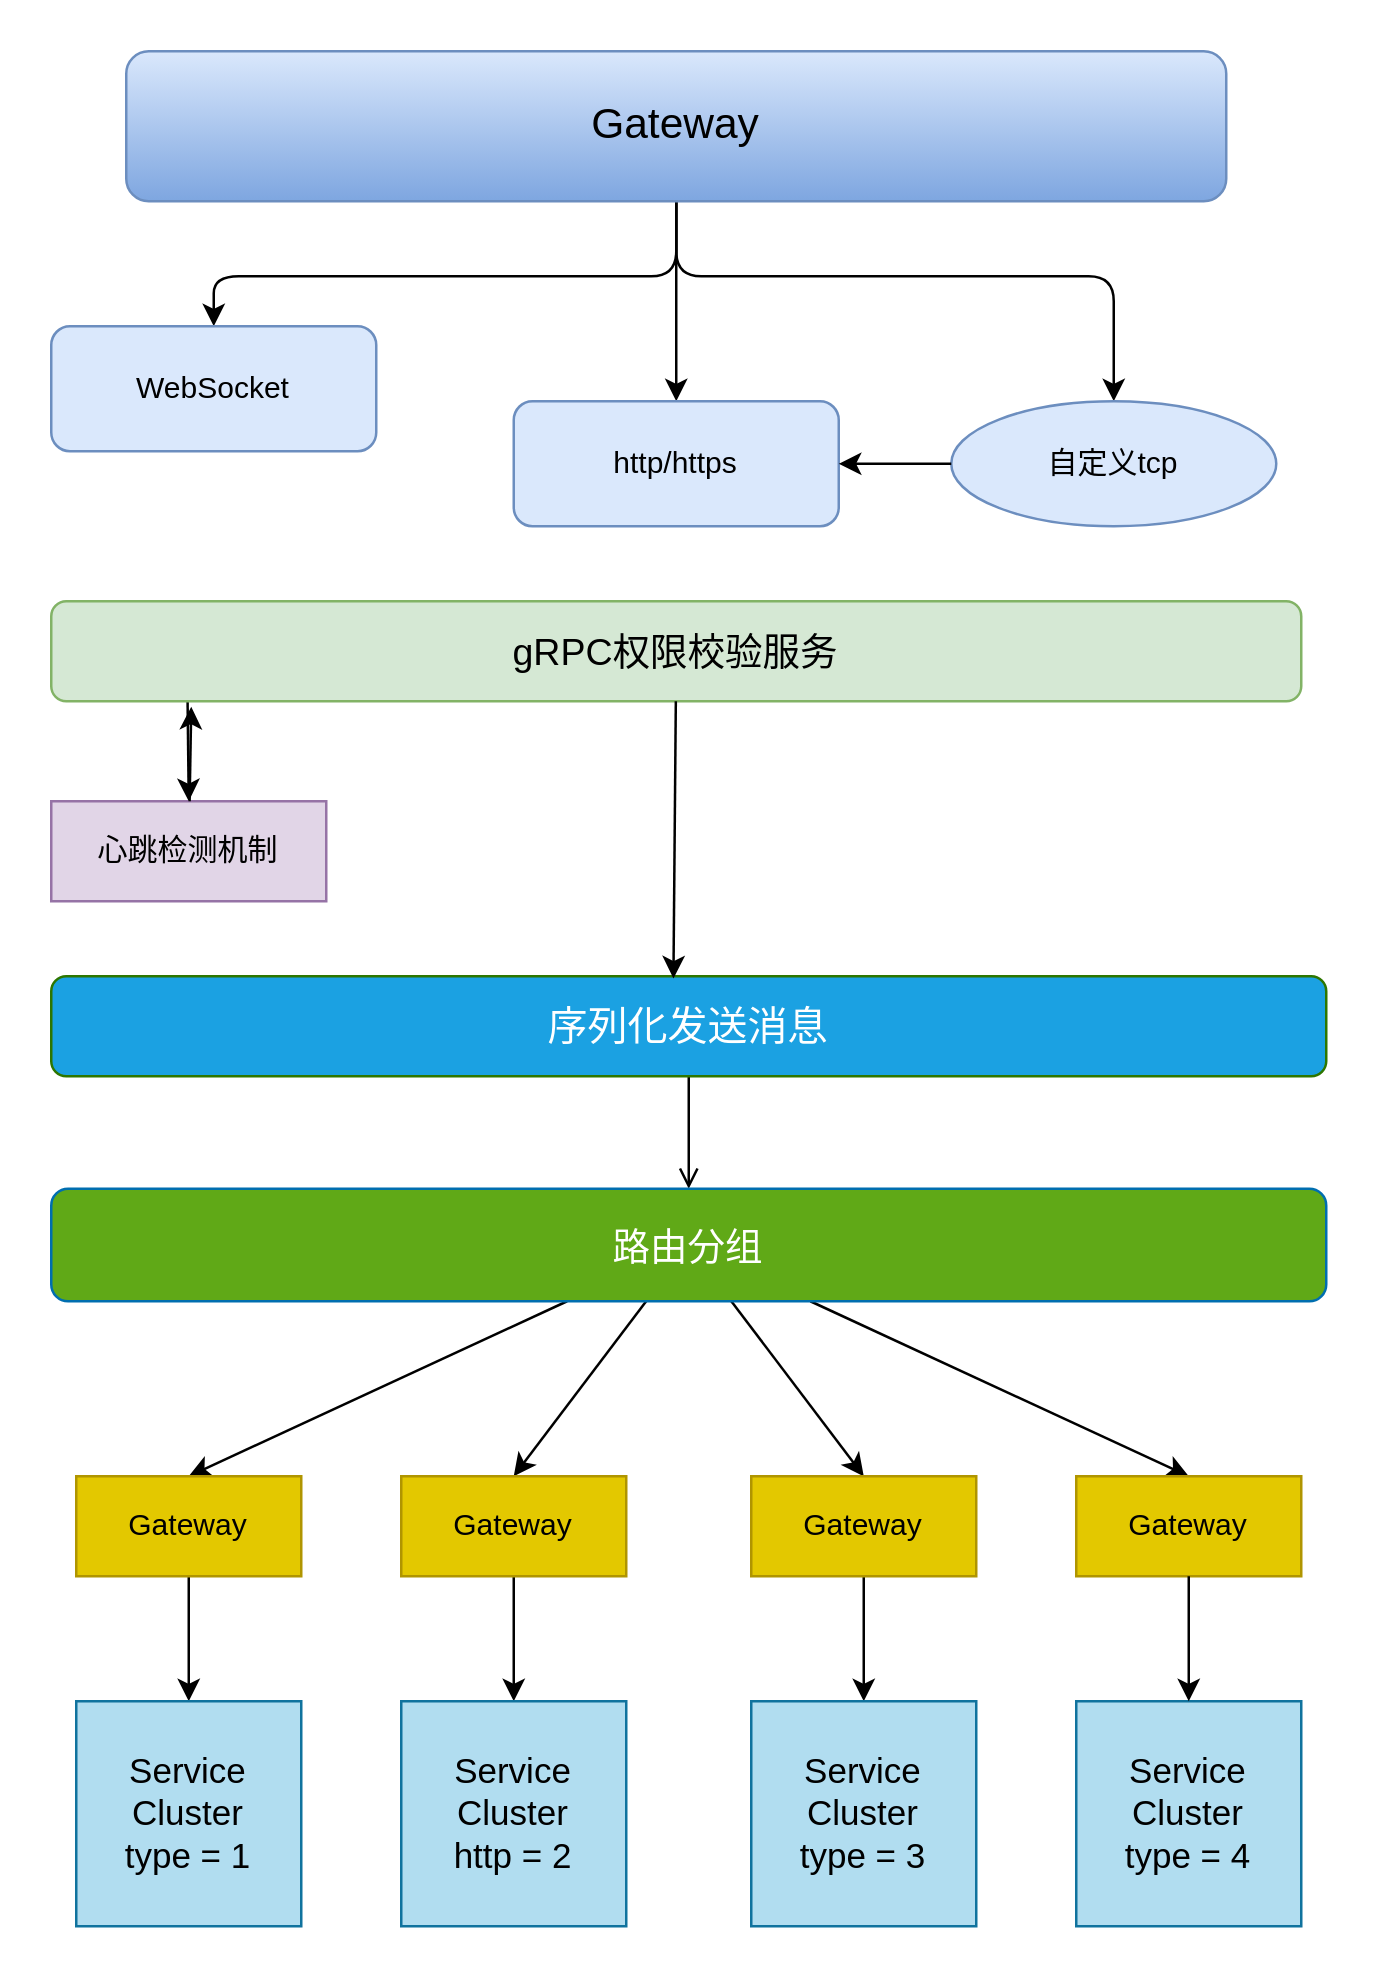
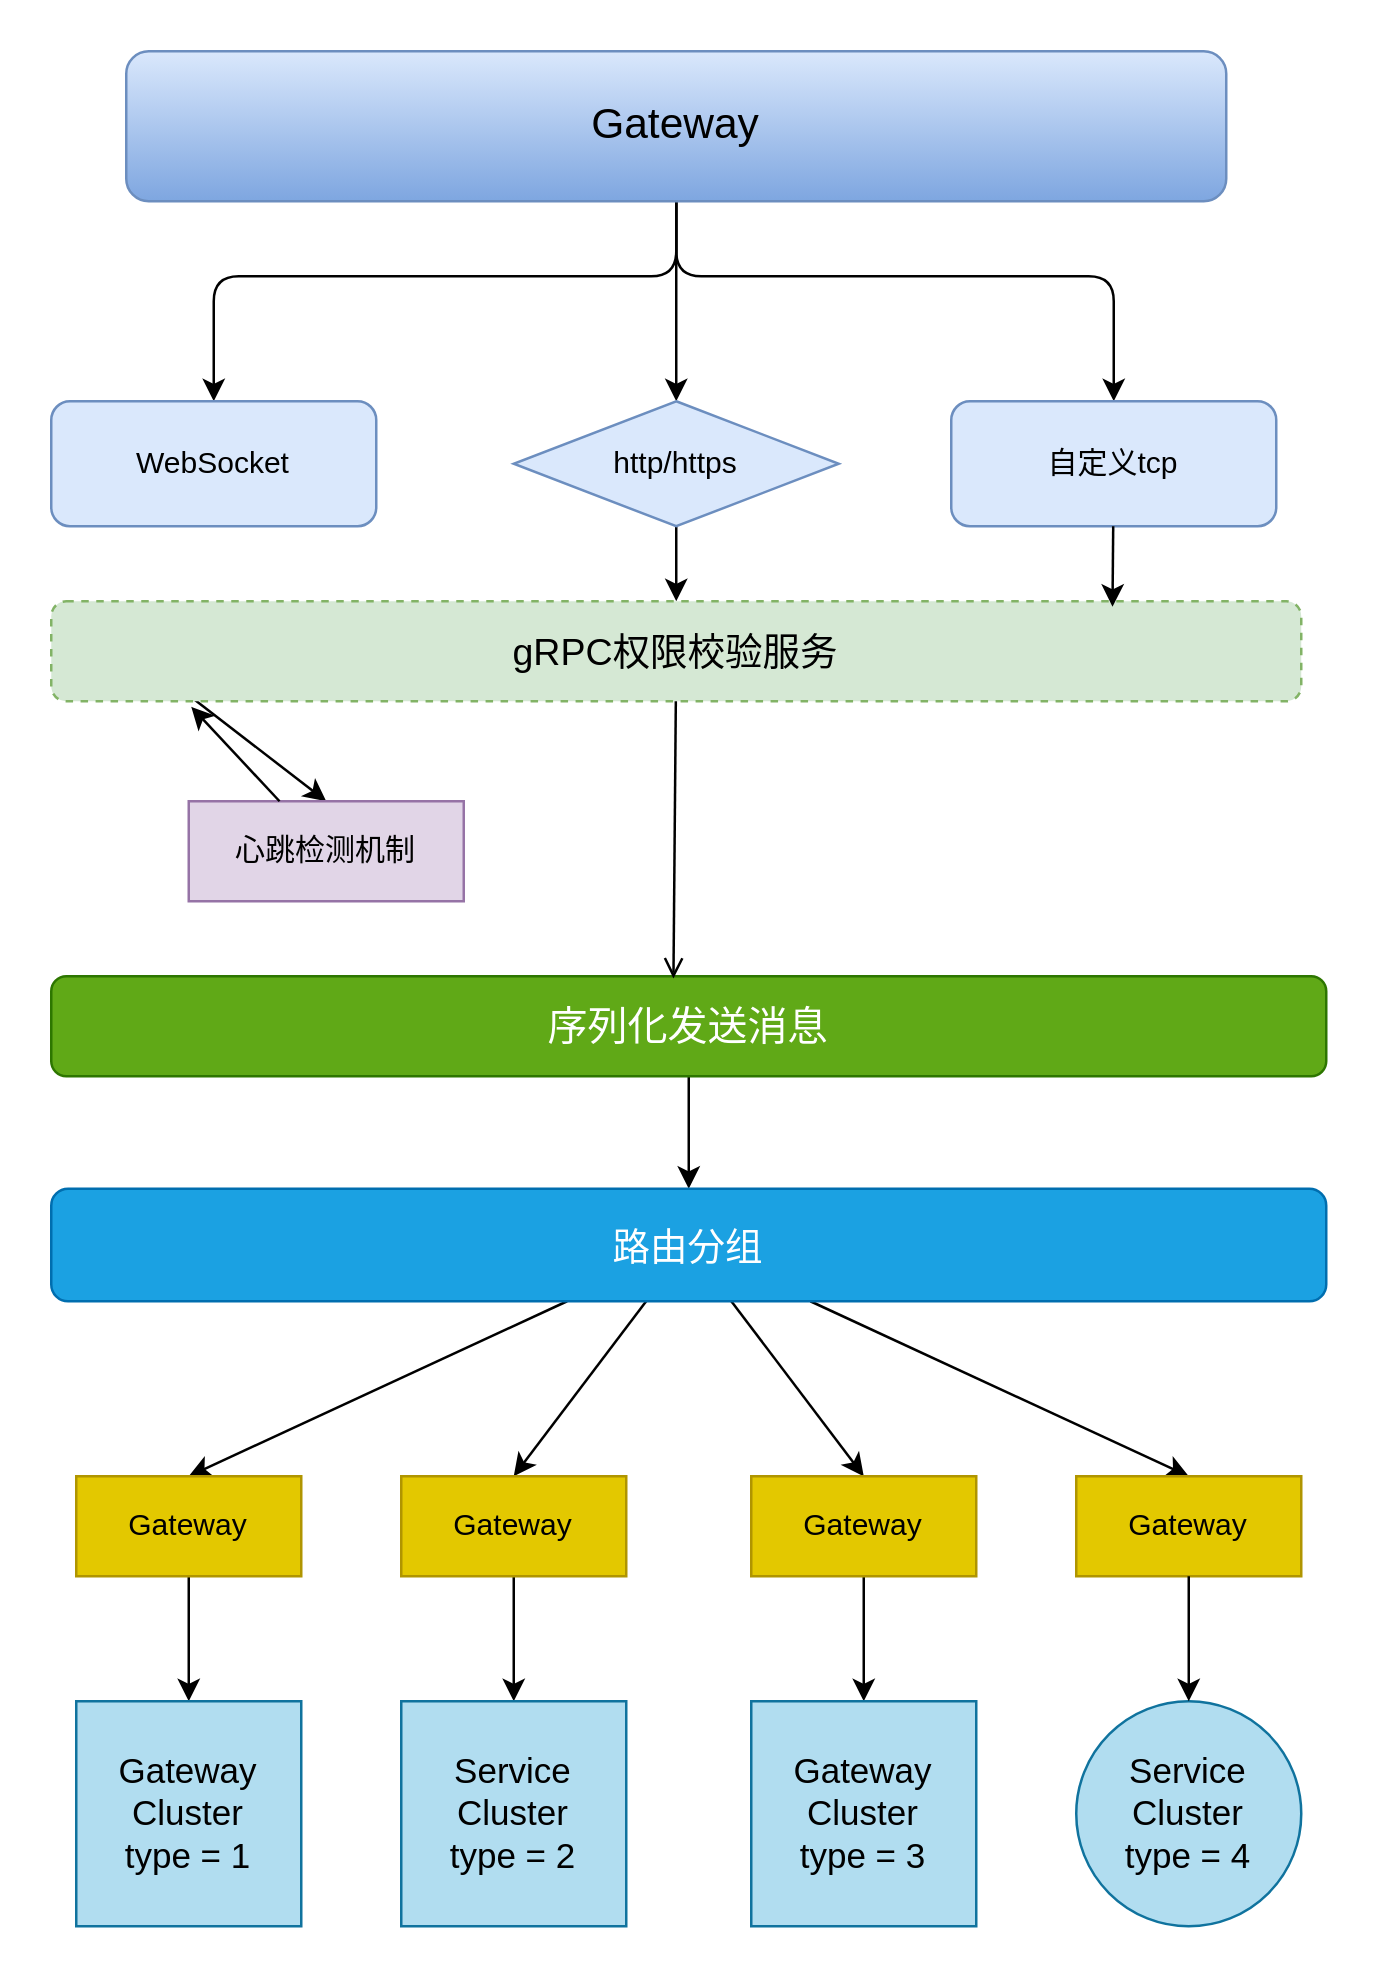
node "WebSocket": moved (214, 389) -> (214, 464)
node "http/https": shape rounded rectangle -> diamond
edge "自定义tcp" -> "http/https": now "自定义tcp" -> "gRPC权限校验服务"
node "自定义tcp": shape ellipse -> rounded rectangle
edge "http/https" -> "gRPC权限校验服务": added
node "gRPC权限校验服务": style solid -> dashed
node "心跳检测机制": moved (189, 851) -> (326, 851)
edge "gRPC权限校验服务" -> "序列化发送消息": arrowhead classic -> open
node "序列化发送消息": fillcolor #1ba1e2 -> #60a917
edge "序列化发送消息" -> "路由分组": arrowhead open -> classic
node "路由分组": fillcolor #60a917 -> #1ba1e2
node "Service Cluster type = 1": label "Service Cluster type = 1" -> "Gateway Cluster type = 1"
node "Service Cluster http = 2": label "Service Cluster http = 2" -> "Service Cluster type = 2"
node "Service Cluster type = 3": label "Service Cluster type = 3" -> "Gateway Cluster type = 3"
node "Service Cluster type = 4": shape rectangle -> ellipse
